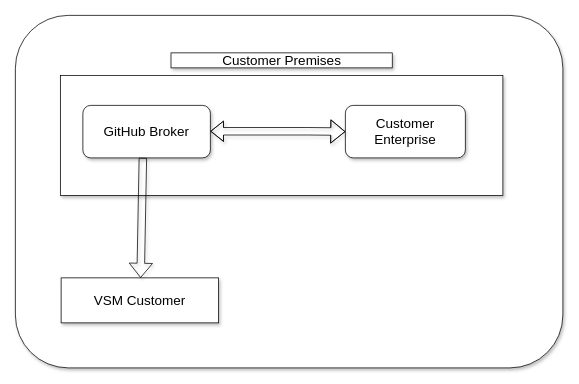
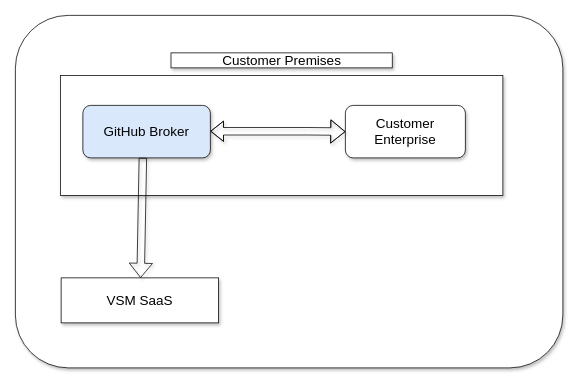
node "GitHub Broker": fillcolor #ffffff -> #dae8fc
node "VSM Customer": label "VSM Customer" -> "VSM SaaS"
